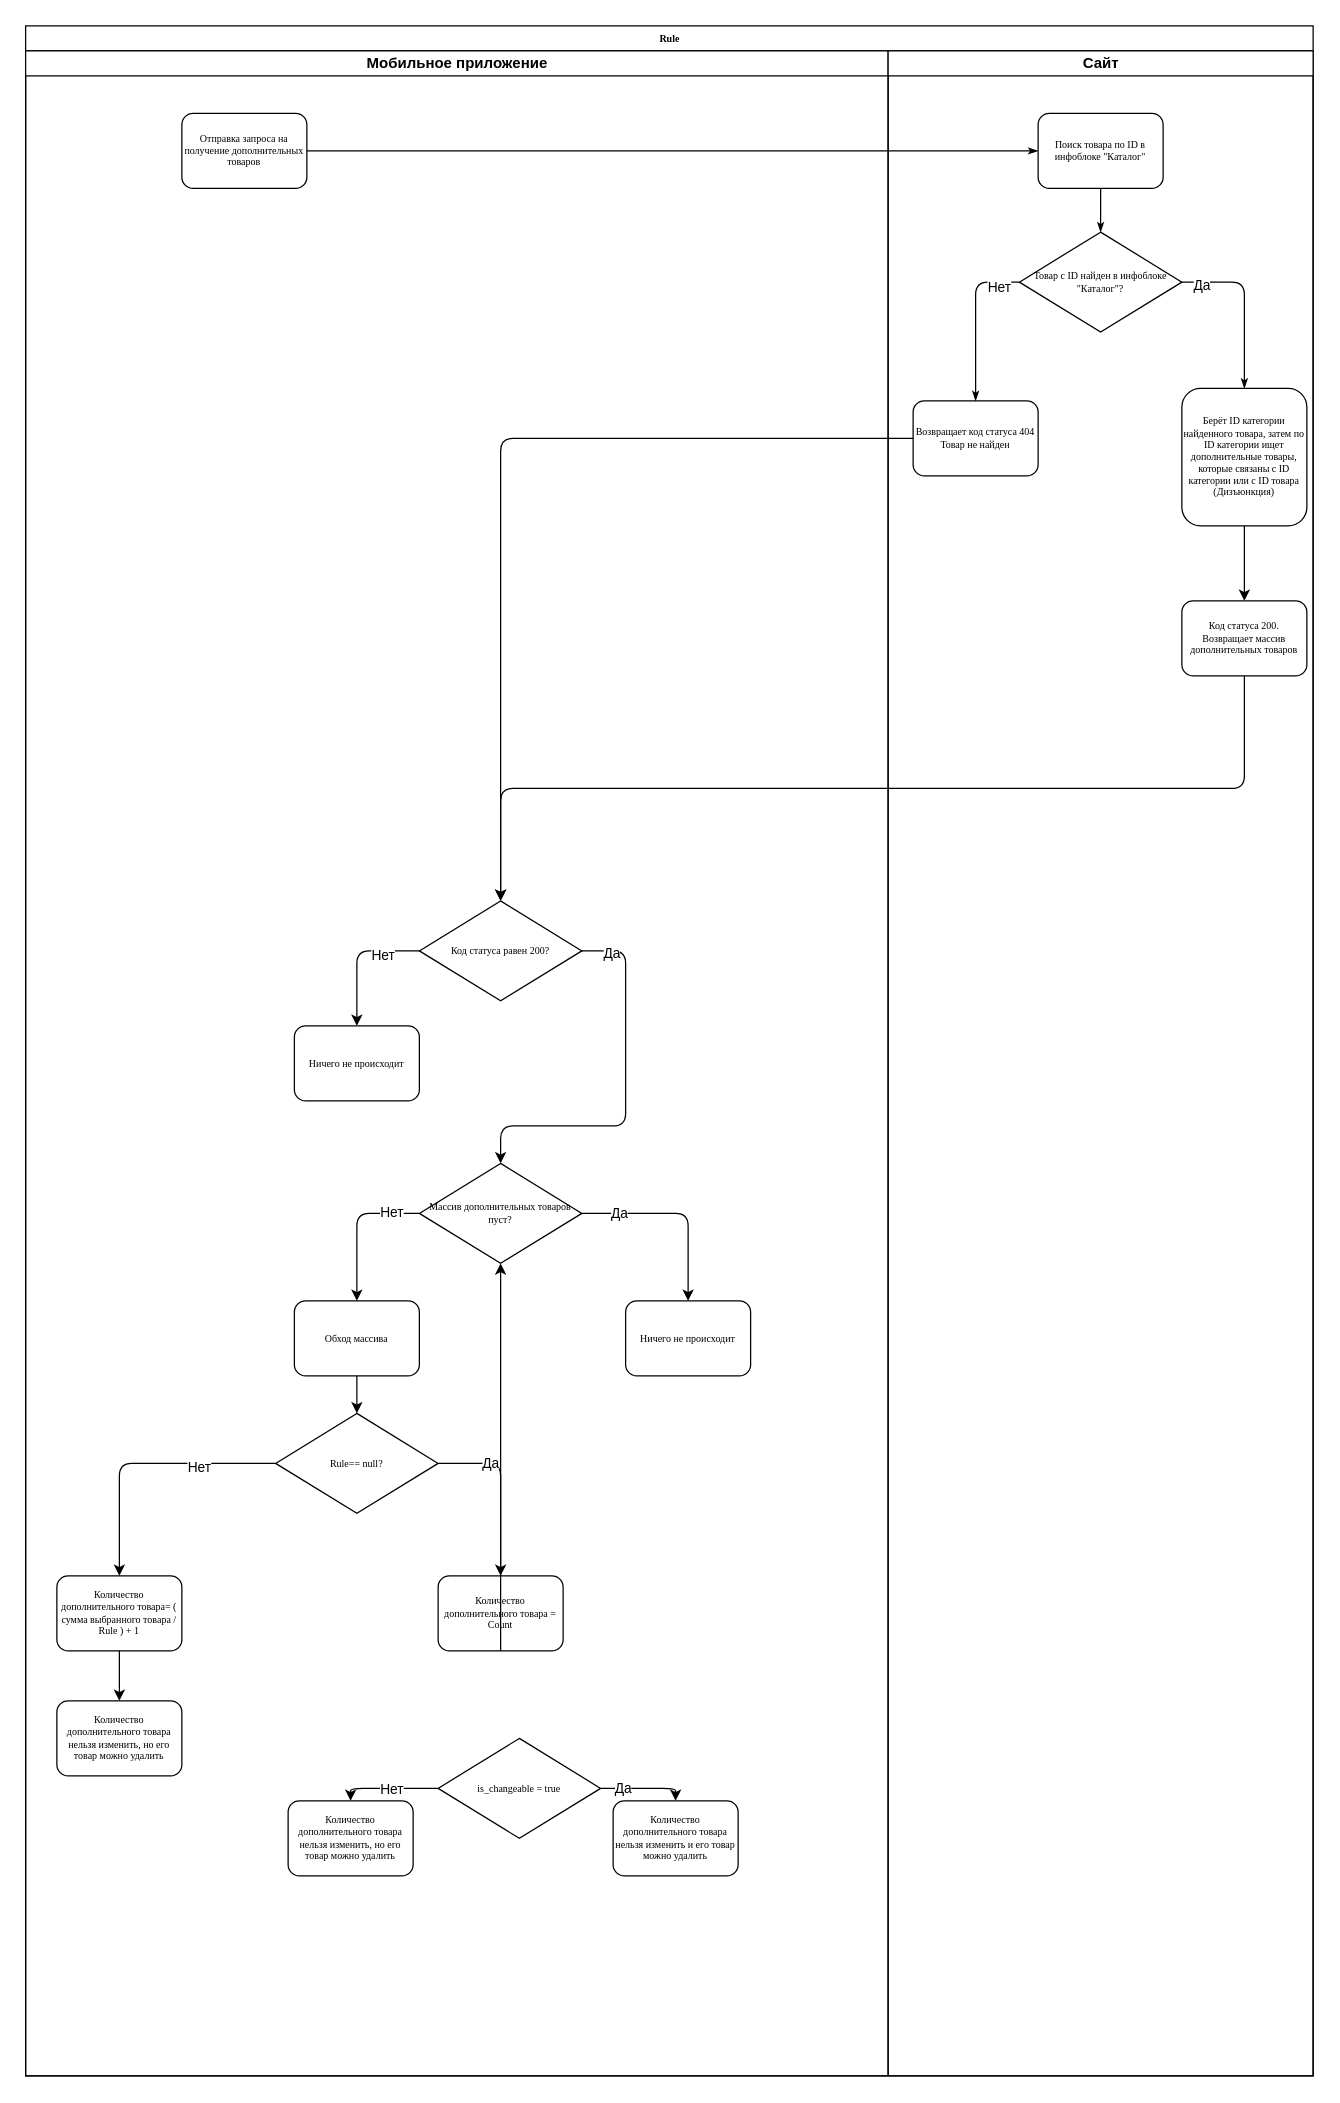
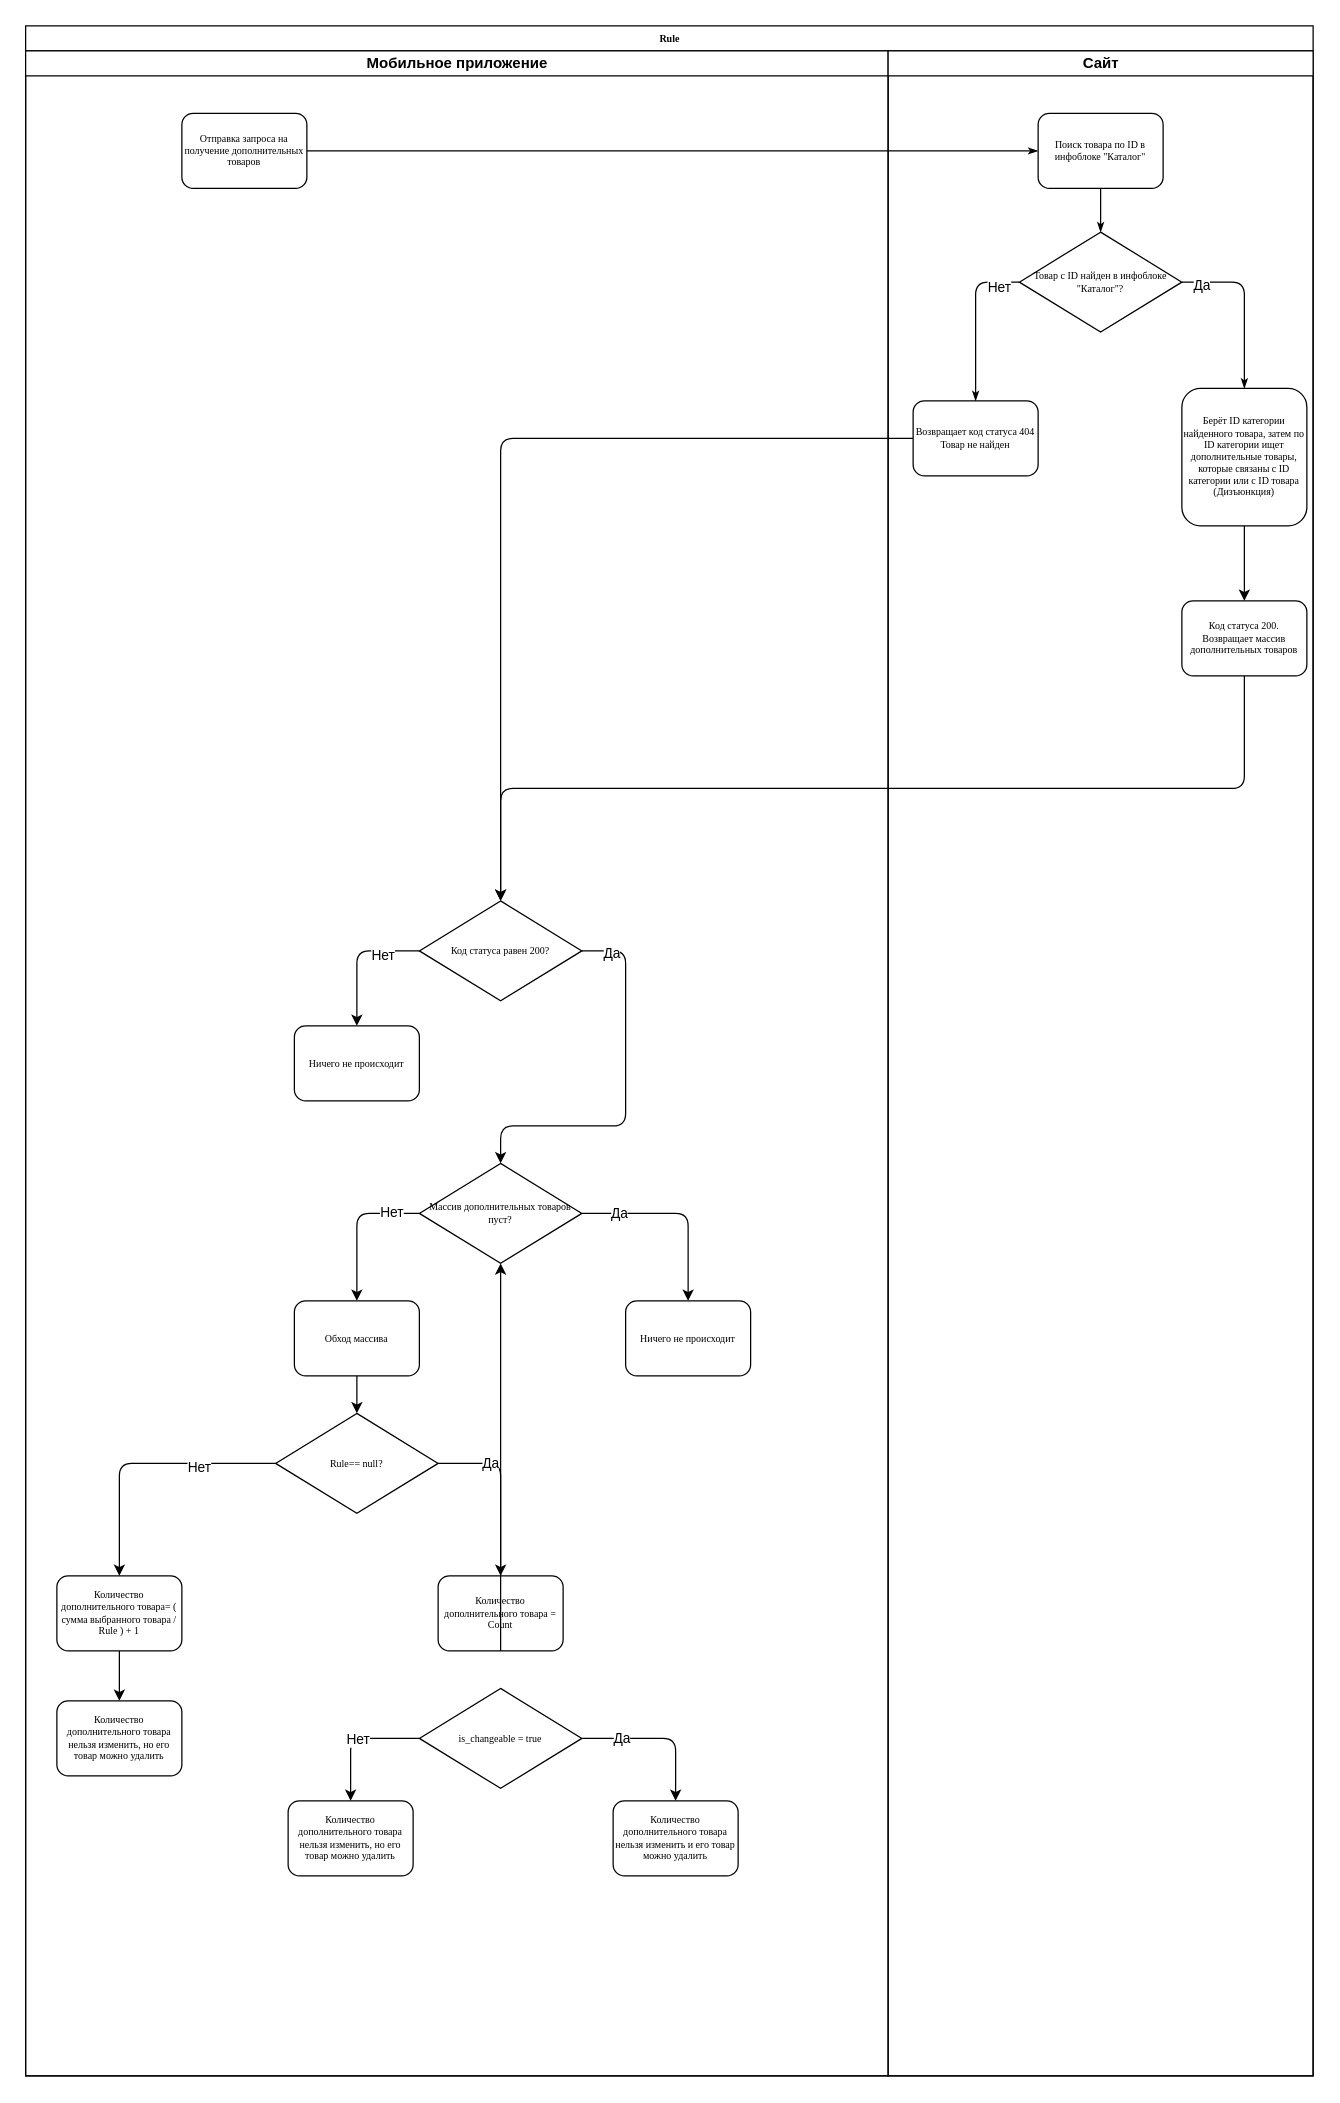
node "is_changeable = true": moved (519, 1788) -> (501, 1738)
